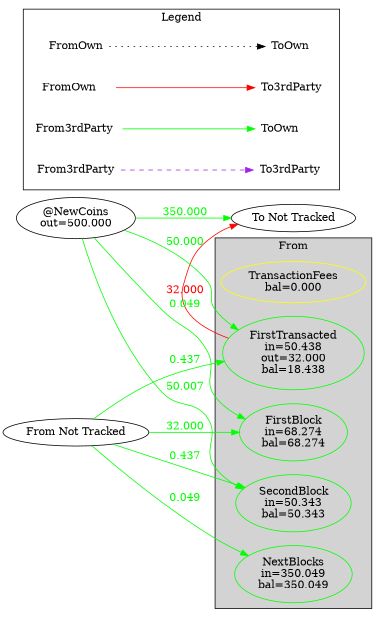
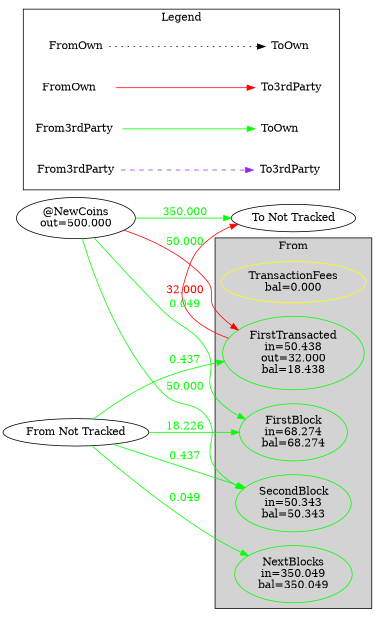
edge "@NewCoins out=500.000" -> "FirstTransacted in=50.438 out=32.000 bal=18.438": color green -> red
edge "@NewCoins out=500.000" -> "SecondBlock in=50.343 bal=50.343": label "50.007" -> "50.000"
edge "From Not Tracked" -> "FirstBlock in=68.274 bal=68.274": label "32.000" -> "18.226"
